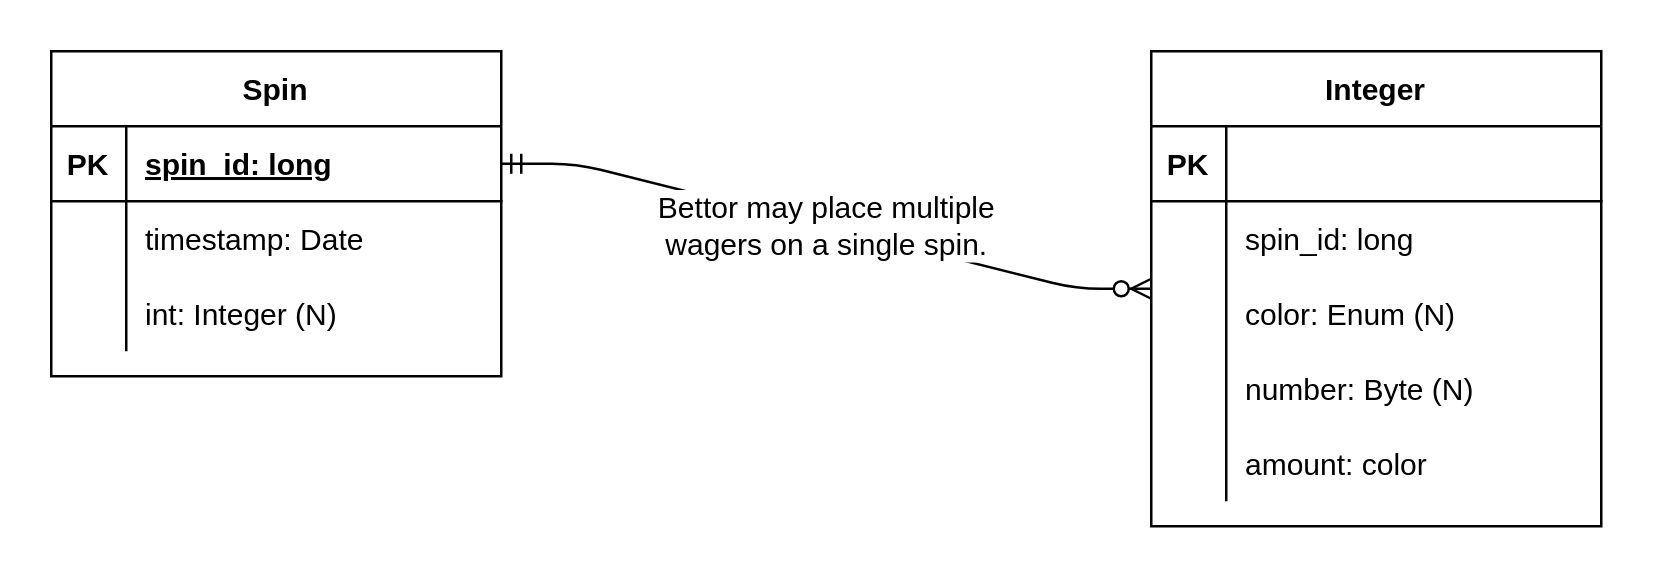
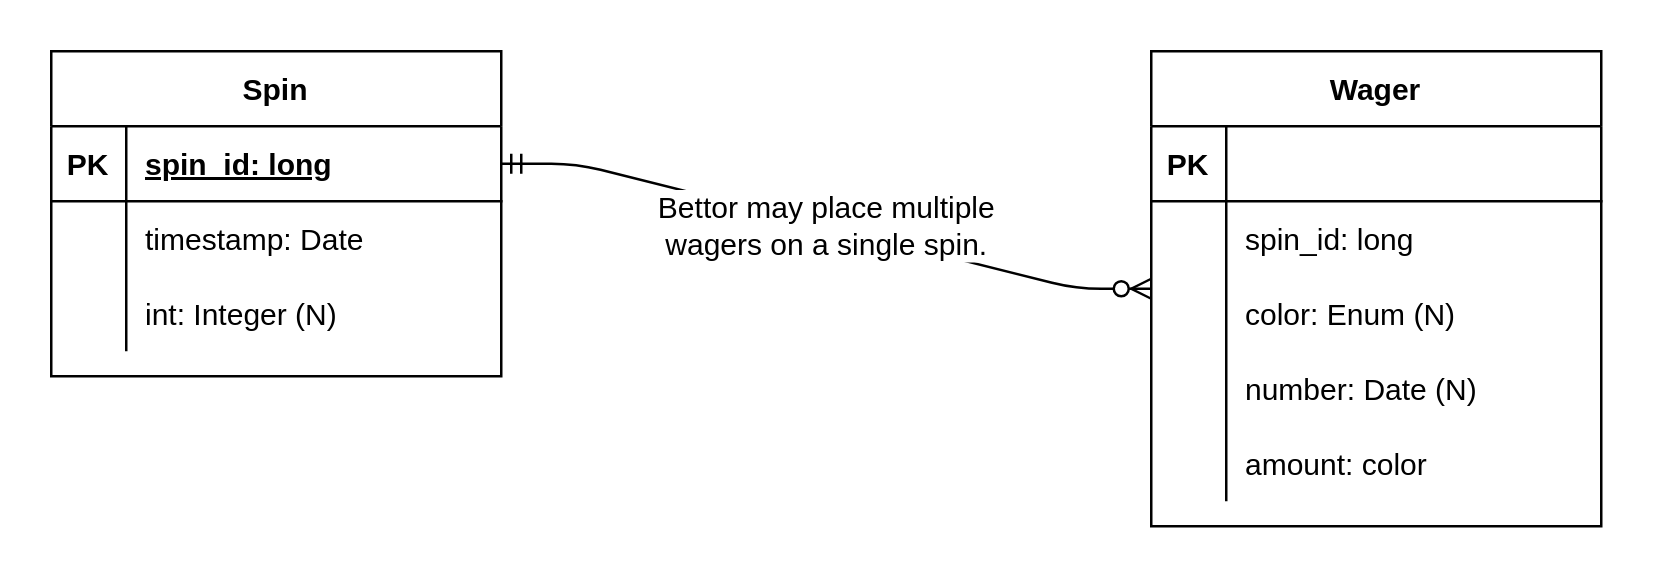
node "Integer": label "Integer" -> "Wager"
node "number: Byte (N)": label "number: Byte (N)" -> "number: Date (N)"
